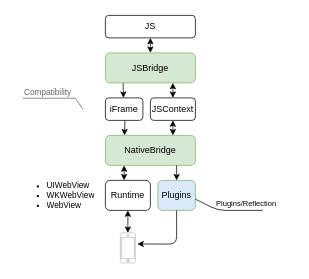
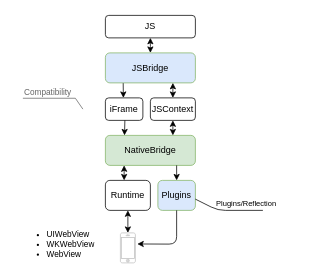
node "JSBridge": fillcolor #d5e8d4 -> #dae8fc
node "UIWebView WKWebView WebView": moved (60, 195) -> (60, 244)
